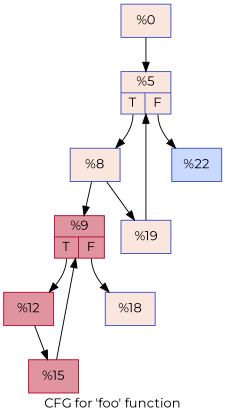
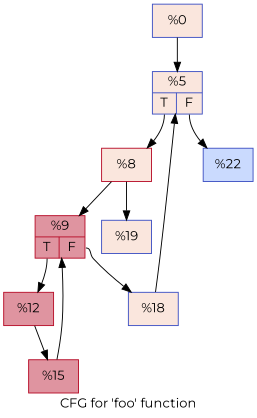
node "%8": color #3d50c3ff -> #b70d28ff
edge "%19" -> "%5": now "%18" -> "%5"
